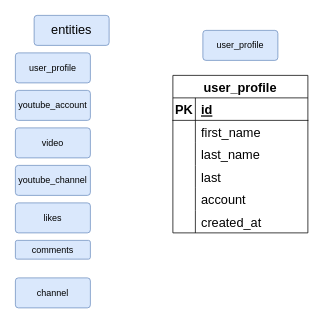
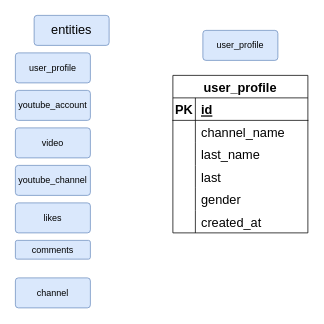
node "first_name": label "first_name" -> "channel_name"
node "account": label "account" -> "gender"
